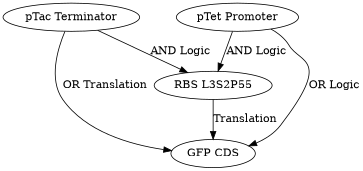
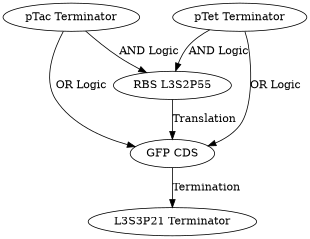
node "pTet Promoter": label "pTet Promoter" -> "pTet Terminator"
edge "pTac Terminator" -> "GFP CDS": label "OR Translation" -> "OR Logic"
node "L3S3P21 Terminator": added
